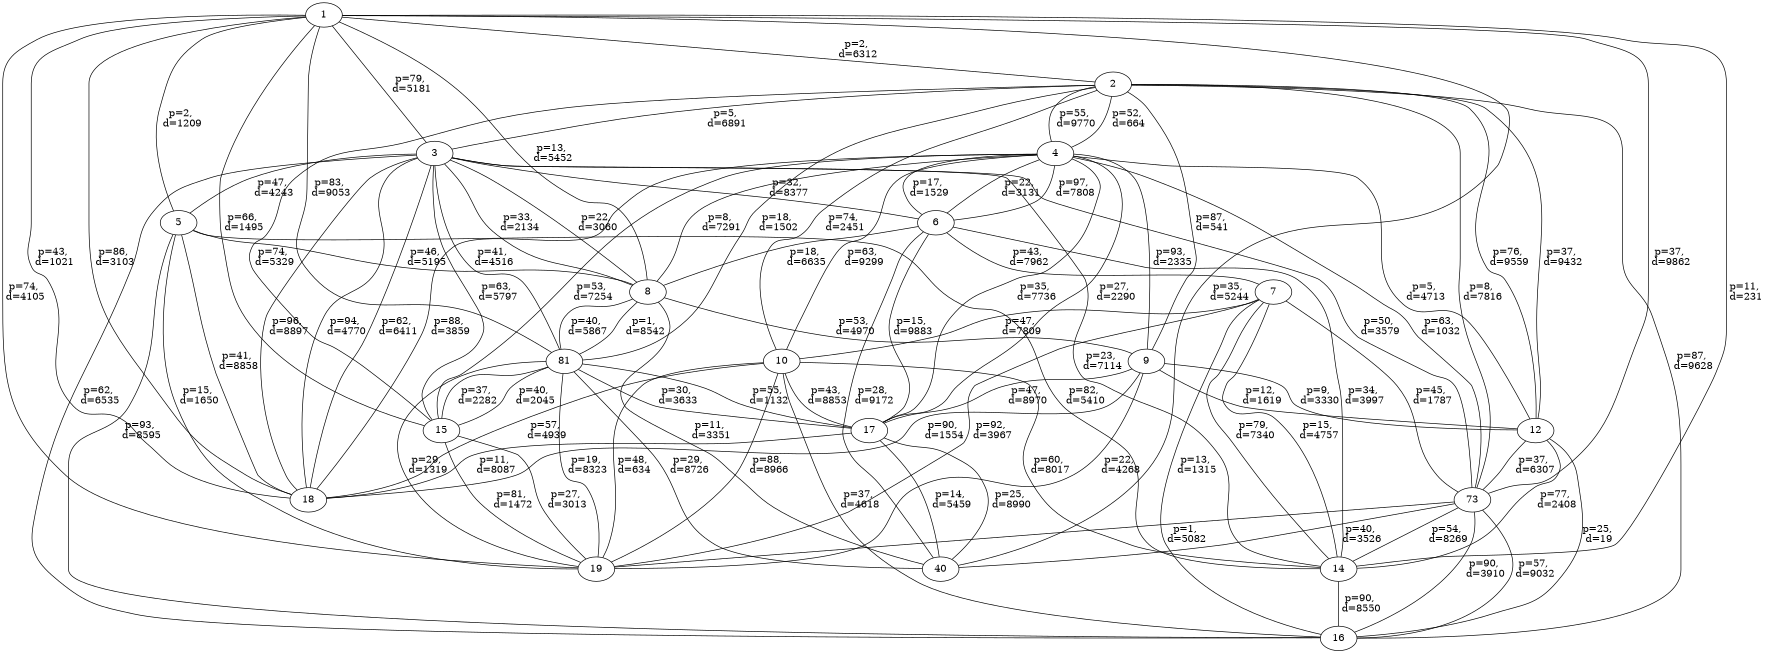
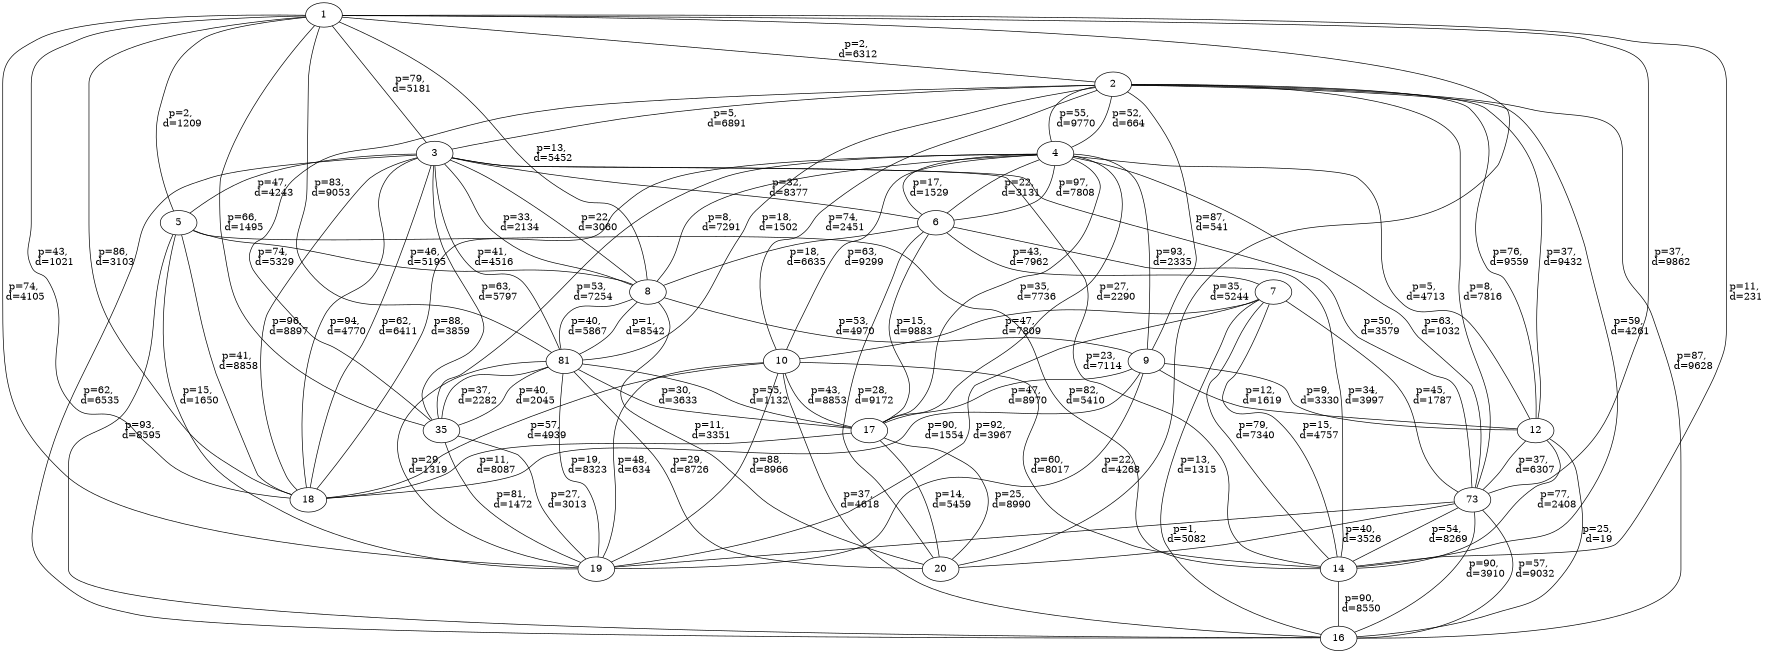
edge "2" -- "14": added, label "p=59, d=4261"
node "15": label "15" -> "35"
node "40": label "40" -> "20"
